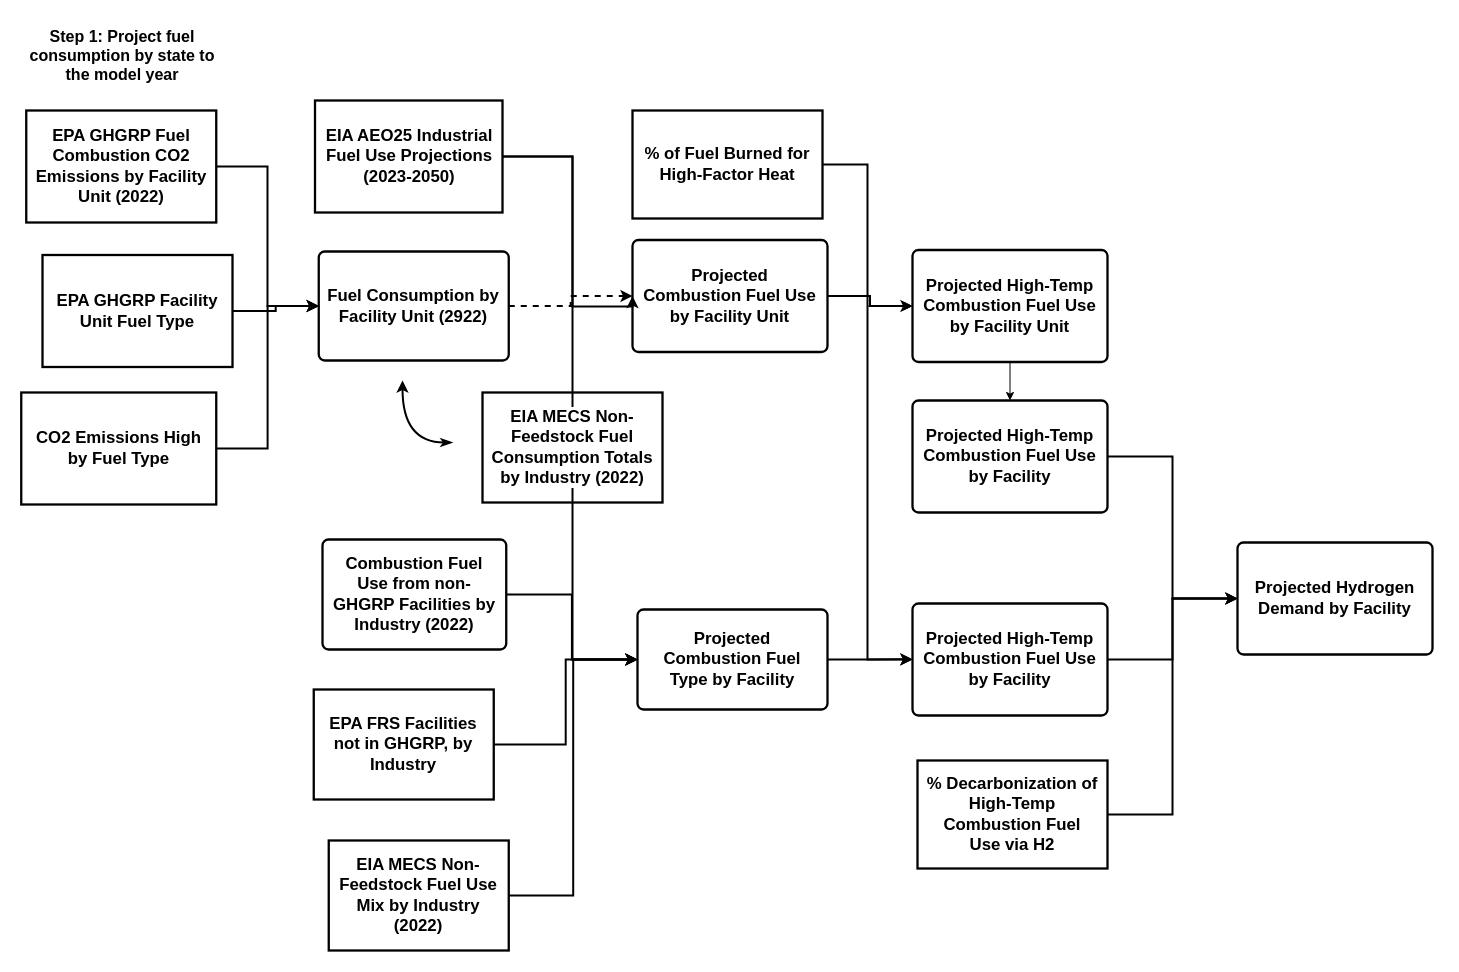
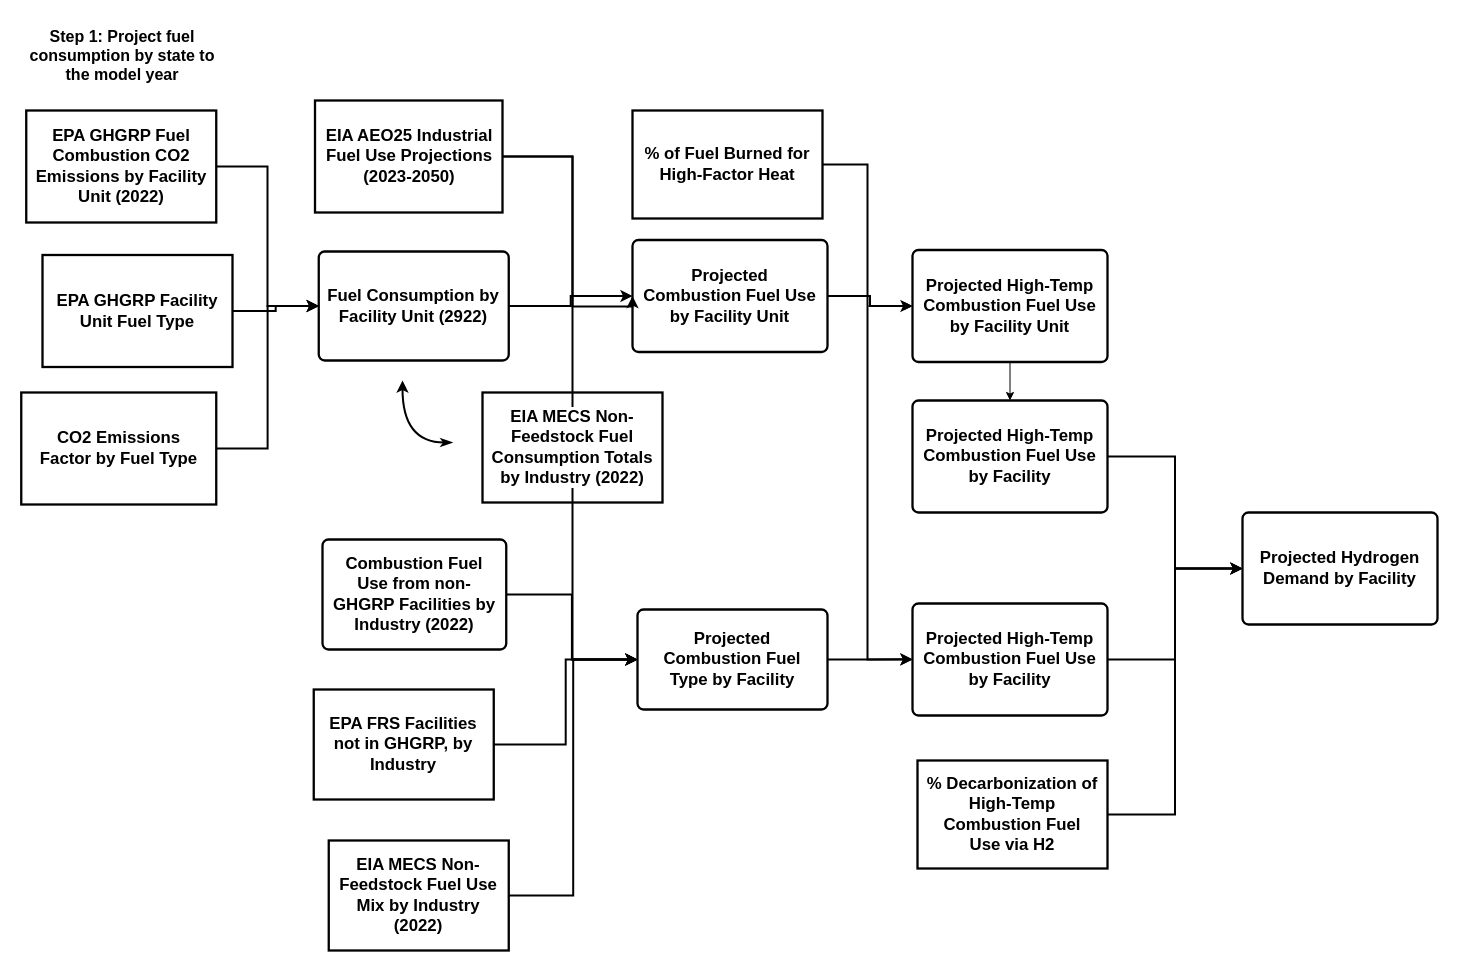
edge "Fuel Consumption by Facility Unit (2922)" -> "Projected Combustion Fuel Use by Facility Unit": style dashed -> solid
node "CO2 Emissions High by Fuel Type": label "CO2 Emissions High by Fuel Type" -> "CO2 Emissions Factor by Fuel Type"
node "Projected Hydrogen Demand by Facility": moved (1335, 599) -> (1340, 569)
